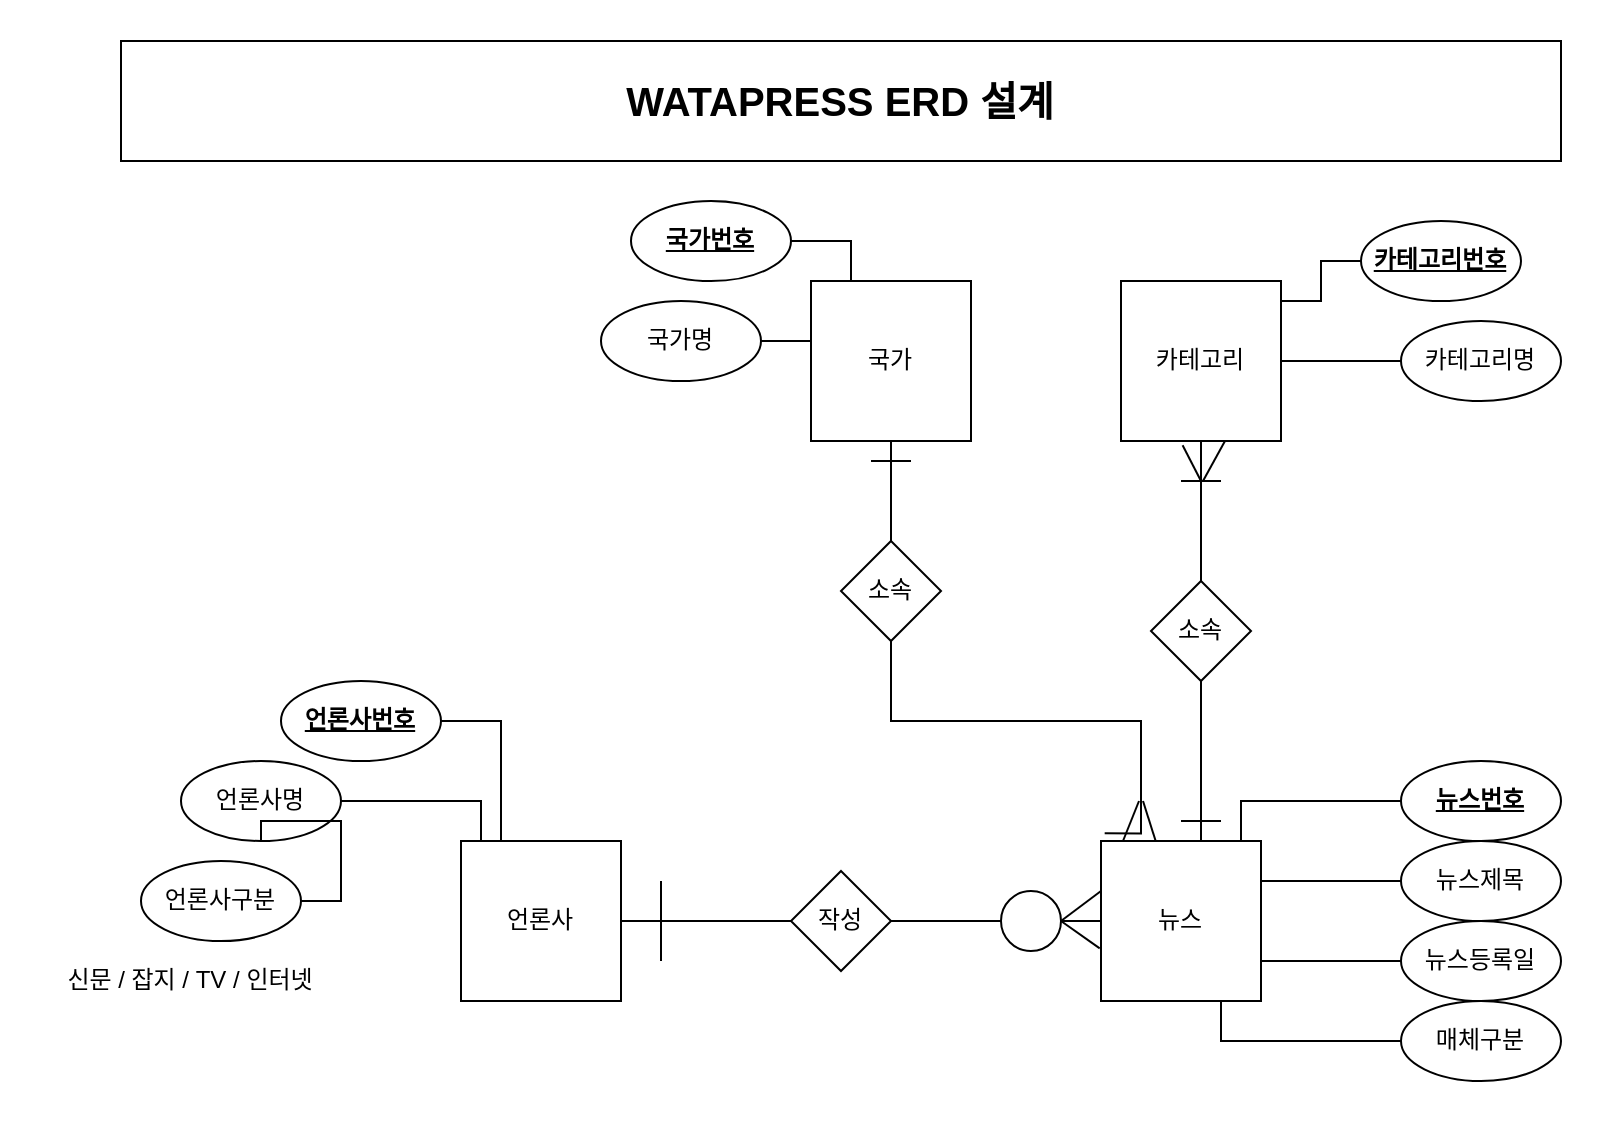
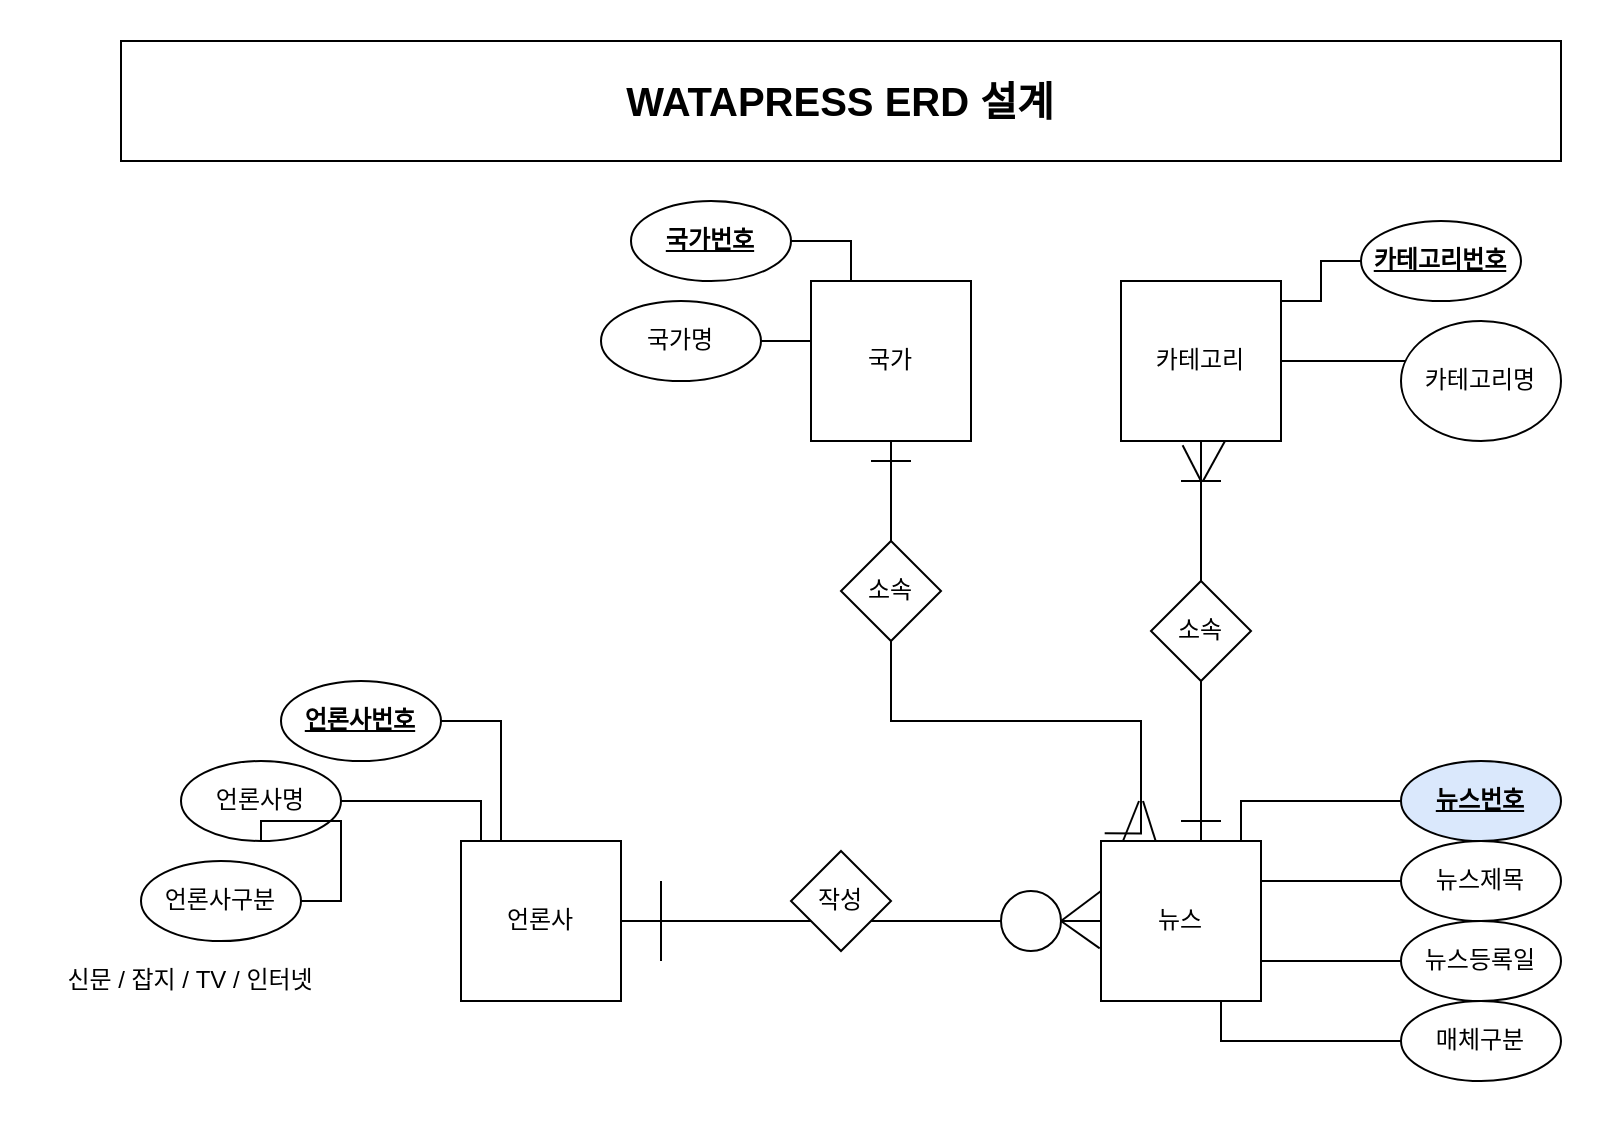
node "카테고리명": size 160x80 -> 160x120
node "뉴스번호": fillcolor #ffffff -> #dae8fc
node "작성": moved (841, 921) -> (841, 901)
